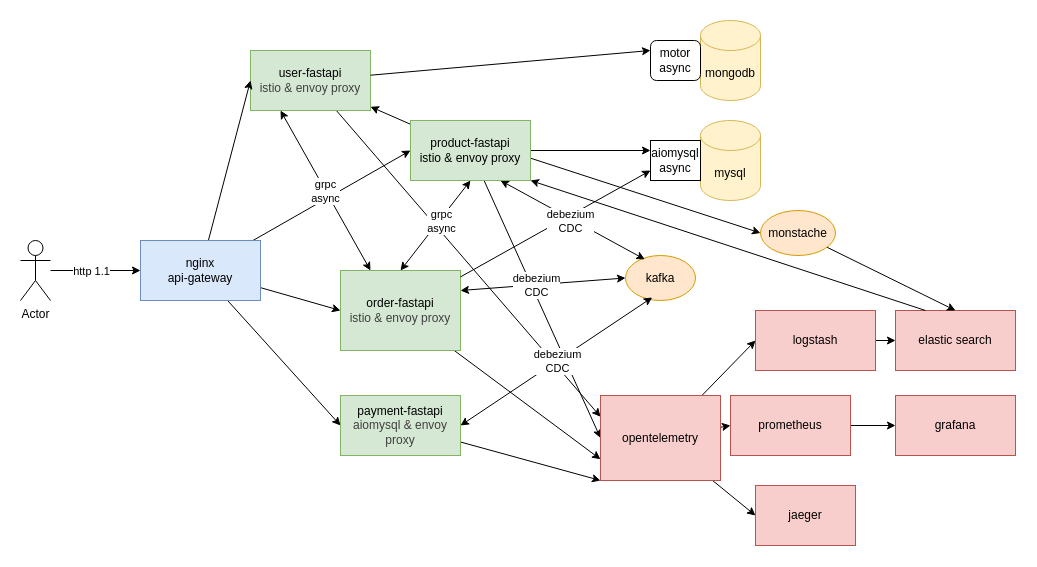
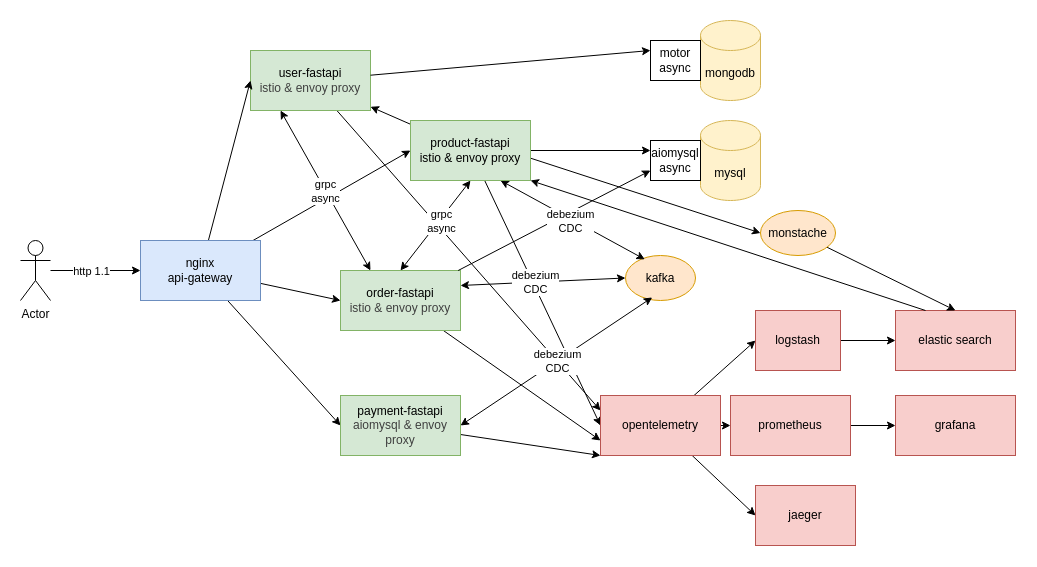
node "motor async": shape rounded rectangle -> rectangle
node "order-fastapi istio & envoy proxy": size 120x80 -> 120x60
node "logstash": size 120x60 -> 85x60
node "opentelemetry": size 120x85 -> 120x60
